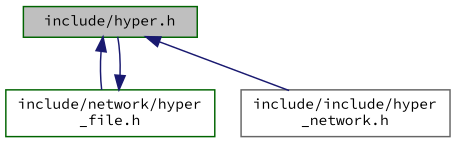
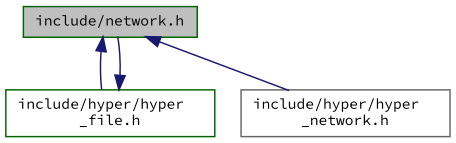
node "include/hyper.h": label "include/hyper.h" -> "include/network.h"
node "include/network/hyper _file.h": label "include/network/hyper _file.h" -> "include/hyper/hyper _file.h"
node "include/include/hyper _network.h": label "include/include/hyper _network.h" -> "include/hyper/hyper _network.h"
